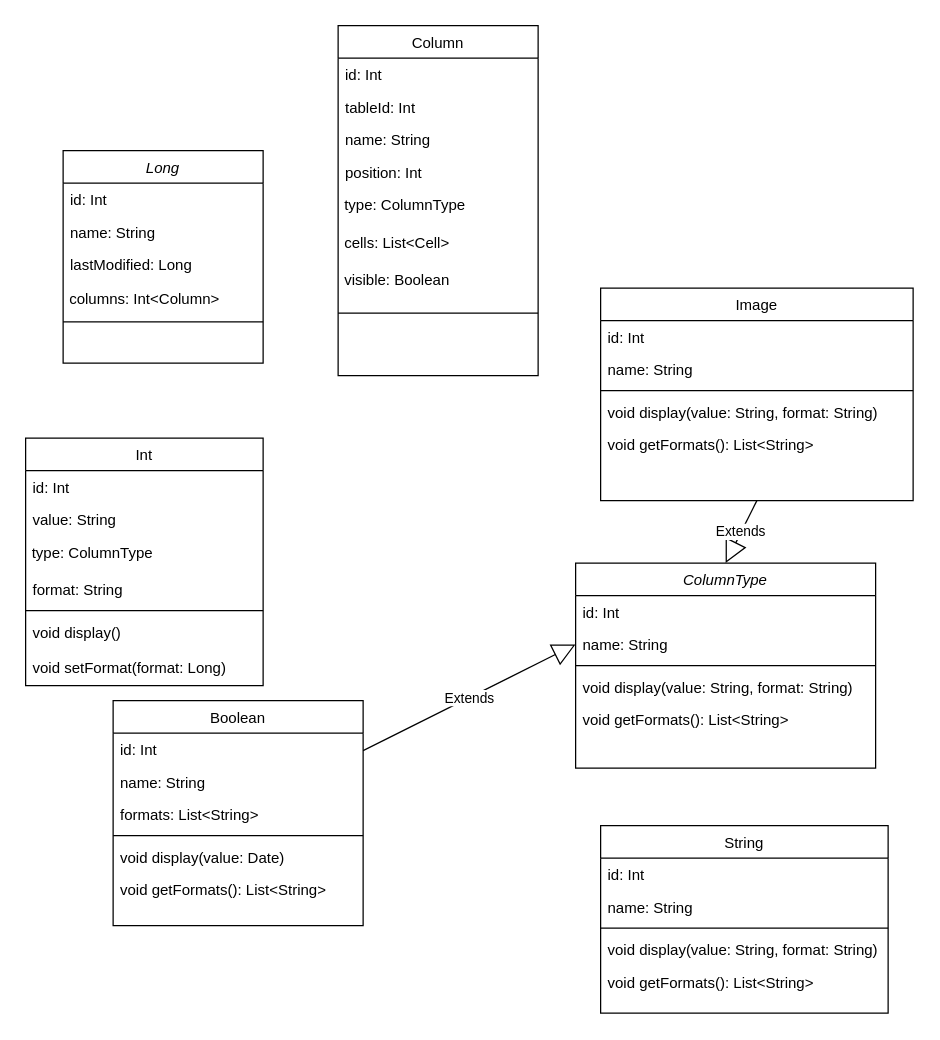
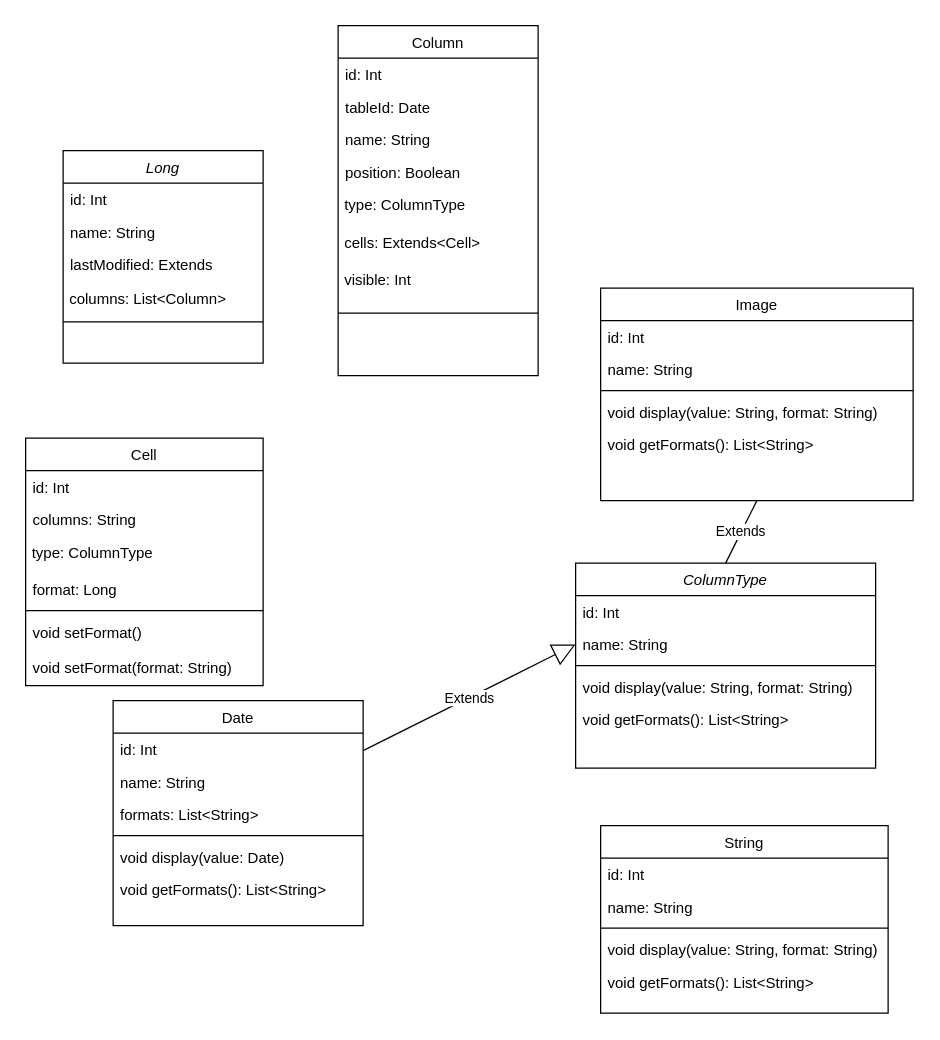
node "tableId: Int": label "tableId: Int" -> "tableId: Date"
node "position: Int": label "position: Int" -> "position: Boolean"
node "cells: List<Cell>": label "cells: List<Cell>" -> "cells: Extends<Cell>"
node "lastModified: Long": label "lastModified: Long" -> "lastModified: Extends"
node "visible: Boolean": label "visible: Boolean" -> "visible: Int"
node "columns: Int<Column>": label "columns: Int<Column>" -> "columns: List<Column>"
node "Int": label "Int" -> "Cell"
node "value: String": label "value: String" -> "columns: String"
edge "Image" -> "ColumnType": arrowhead block -> none
node "format: String": label "format: String" -> "format: Long"
node "void display()": label "void display()" -> "void setFormat()"
node "void setFormat(format: Long)": label "void setFormat(format: Long)" -> "void setFormat(format: String)"
node "Boolean": label "Boolean" -> "Date"
